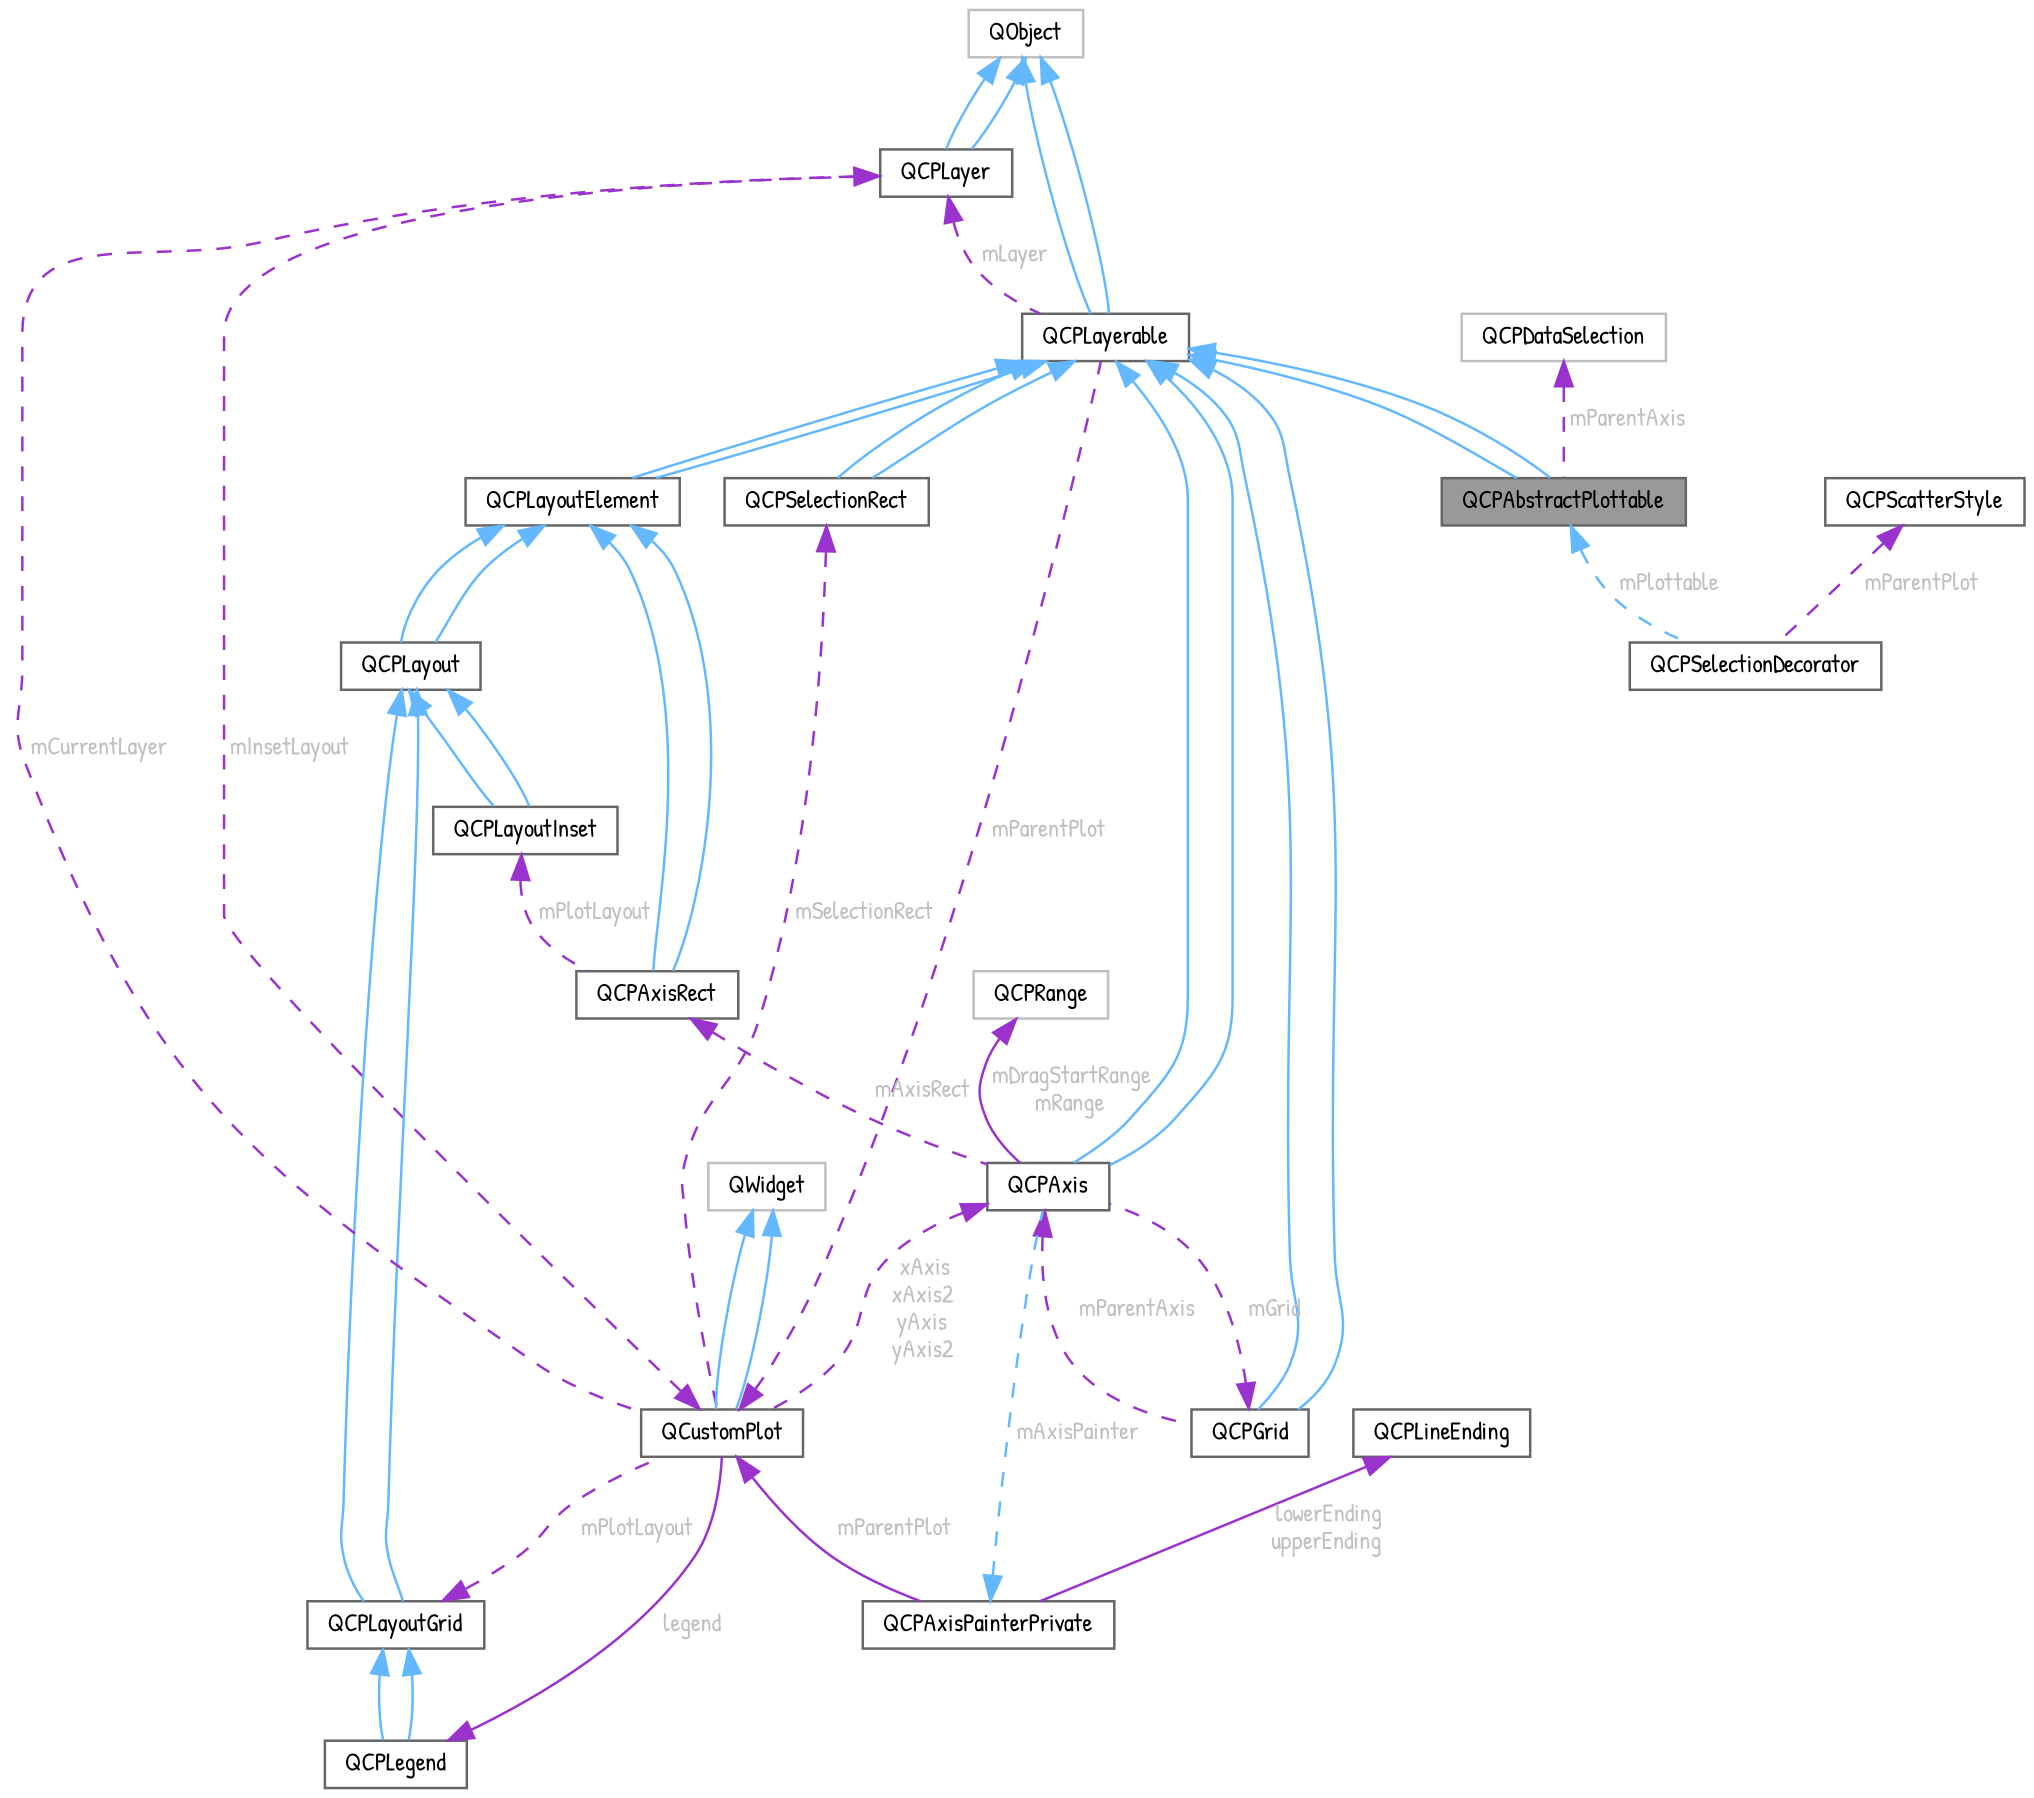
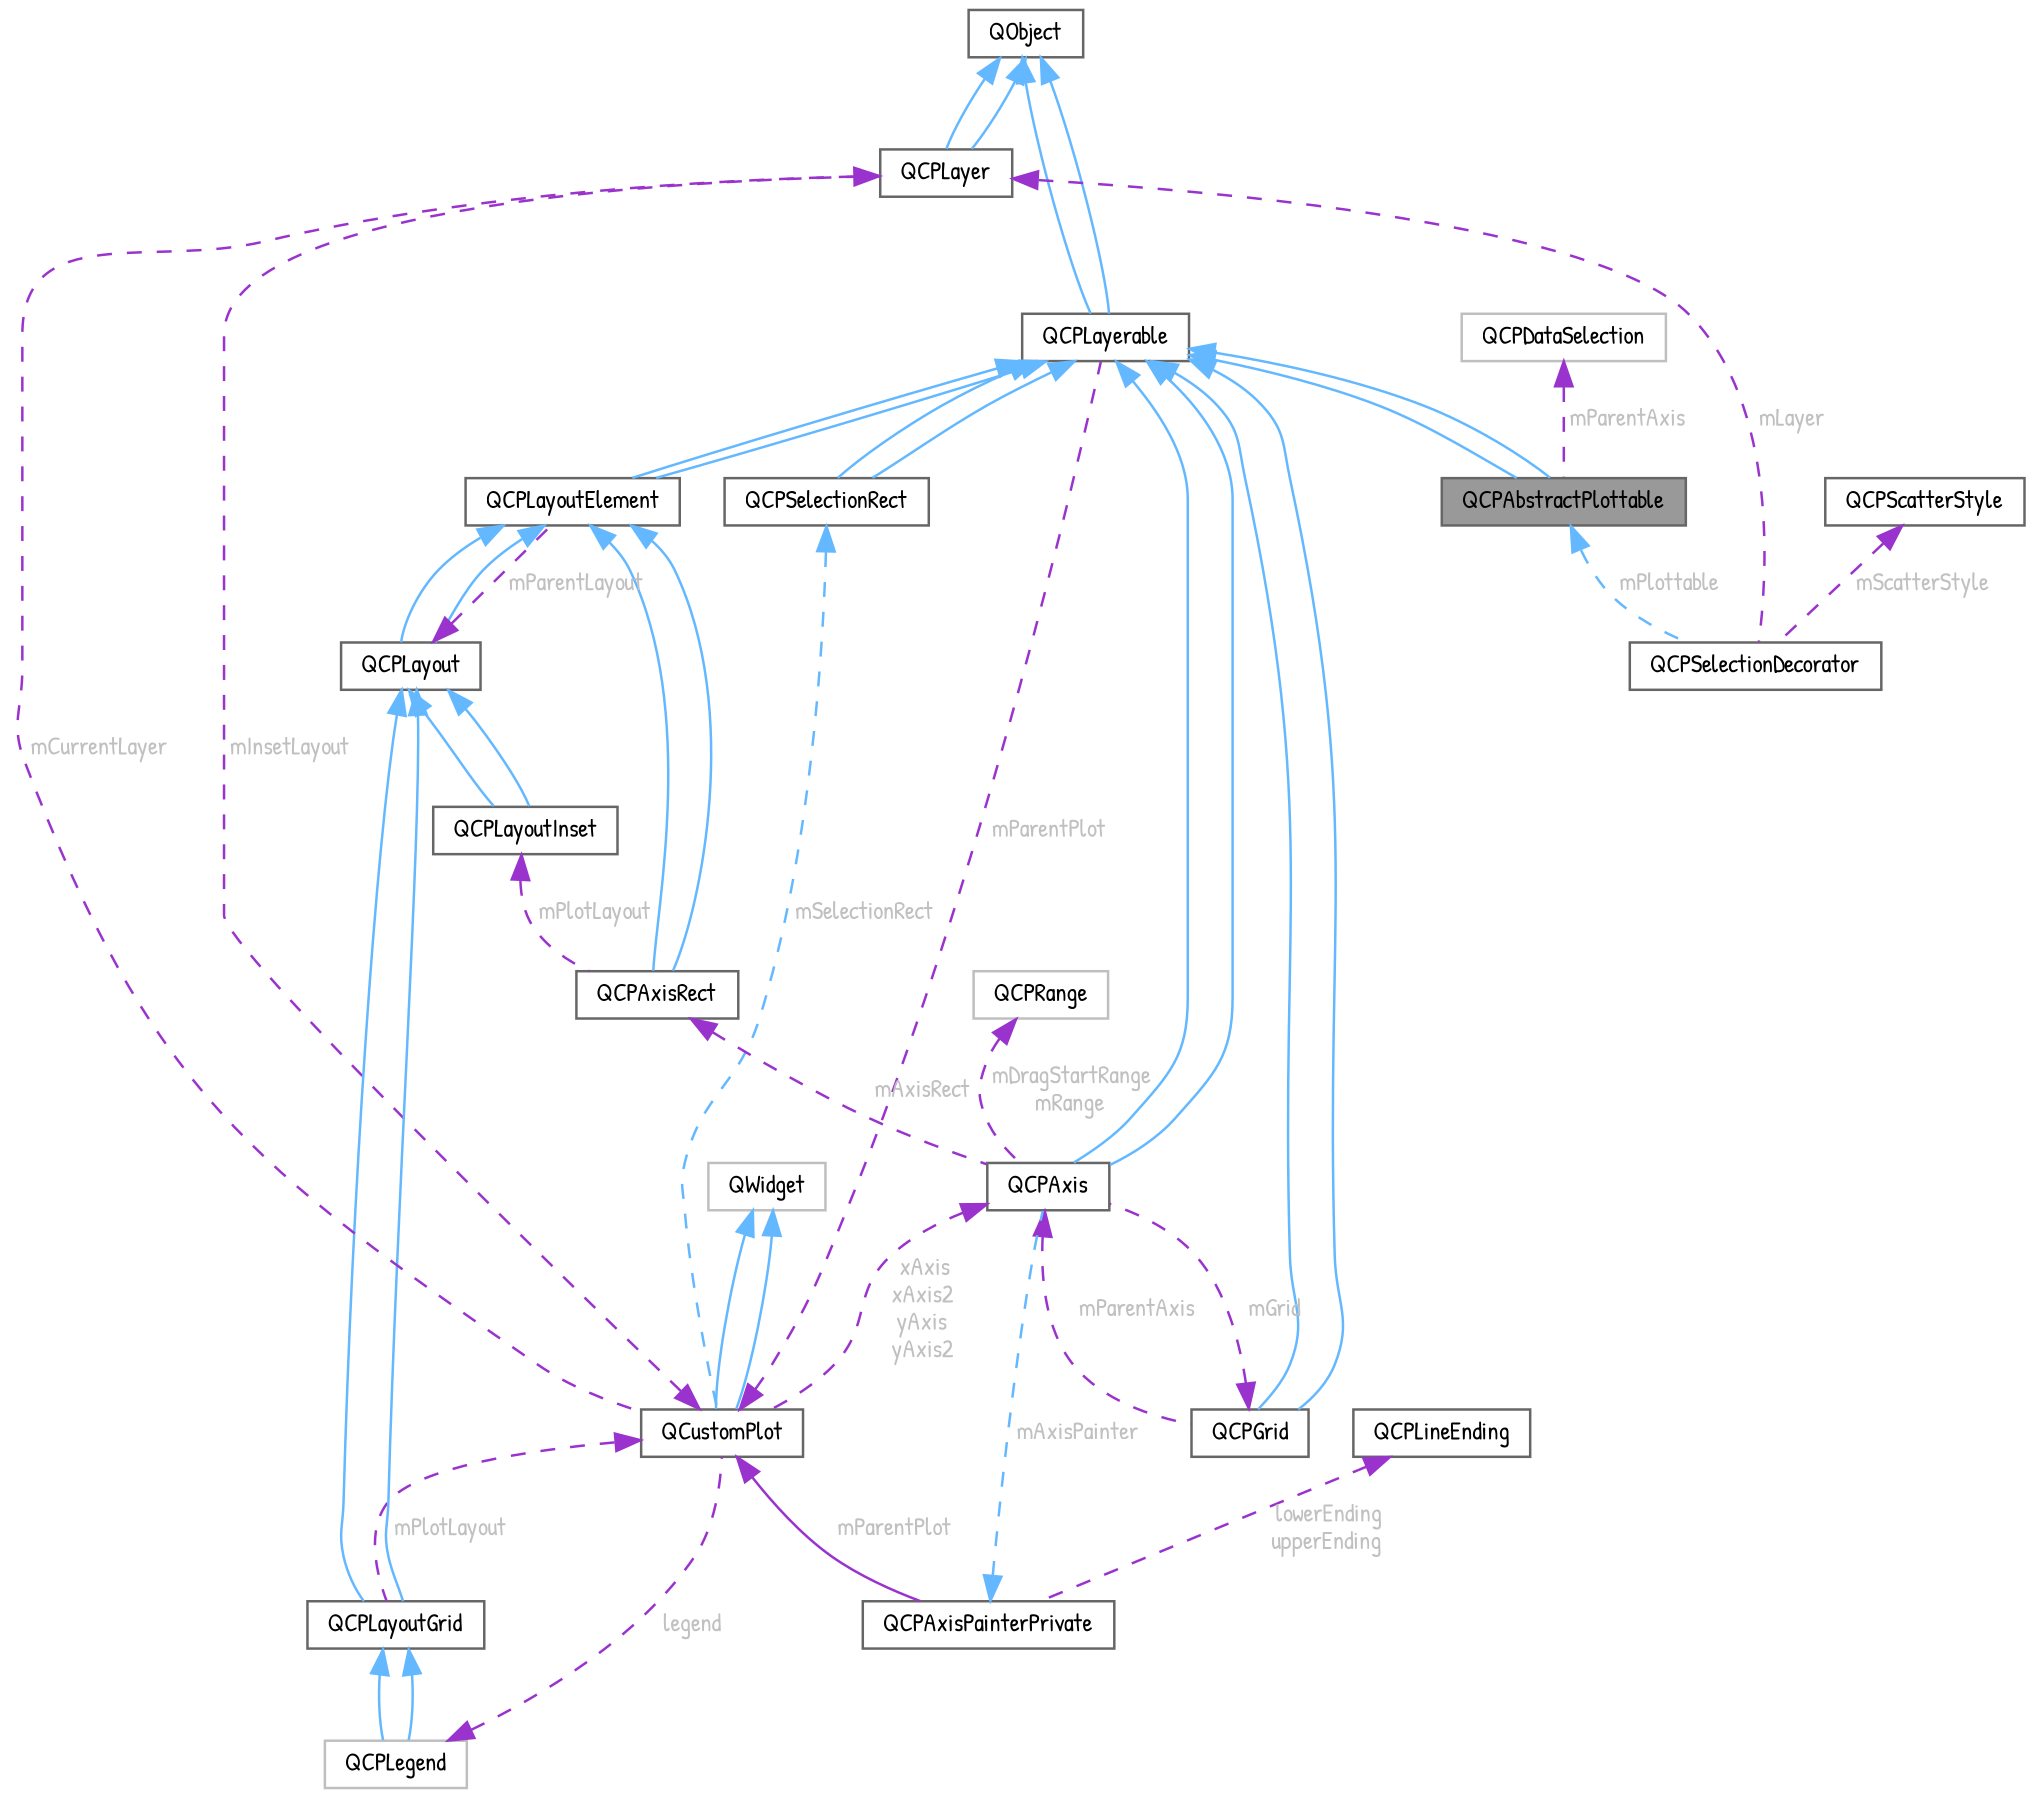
node "QObject": color grey75 -> gray40
edge "QCPLayerable" -> "QCPLayer": now "QCPSelectionDecorator" -> "QCPLayer"
edge "QCPLayoutElement" -> "QCPLayout": added, label "mParentLayout"
edge "QCPSelectionDecorator" -> "QCPScatterStyle": label " mParentPlot" -> " mScatterStyle"
edge "QCustomPlot" -> "QCPSelectionRect": color darkorchid3 -> steelblue1
edge "QCPAxis" -> "QCPRange": style solid -> dashed
edge "QCustomPlot" -> "QCPLayoutGrid": reversed
edge "QCPAxisPainterPrivate" -> "QCPLineEnding": style solid -> dashed
edge "QCustomPlot" -> "QCPLegend": style solid -> dashed
node "QCPLegend": color gray40 -> grey75
